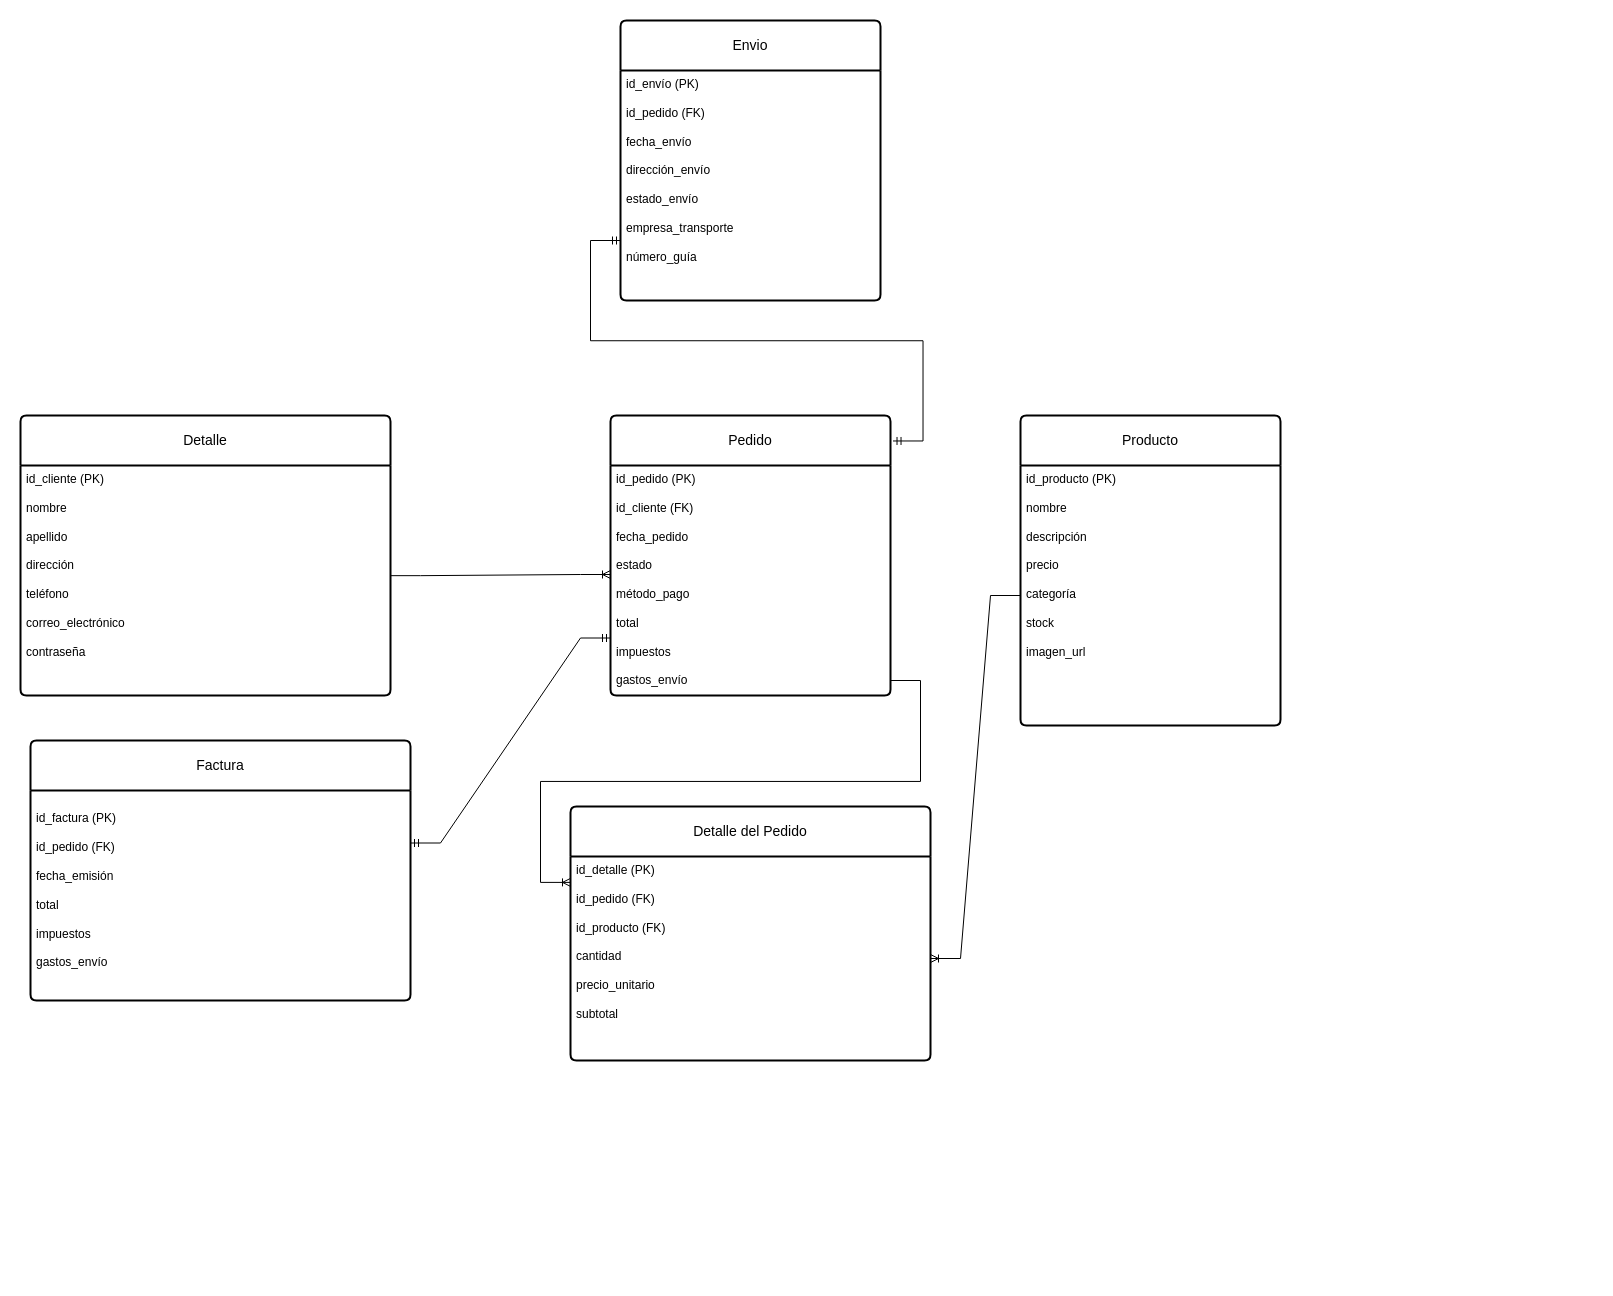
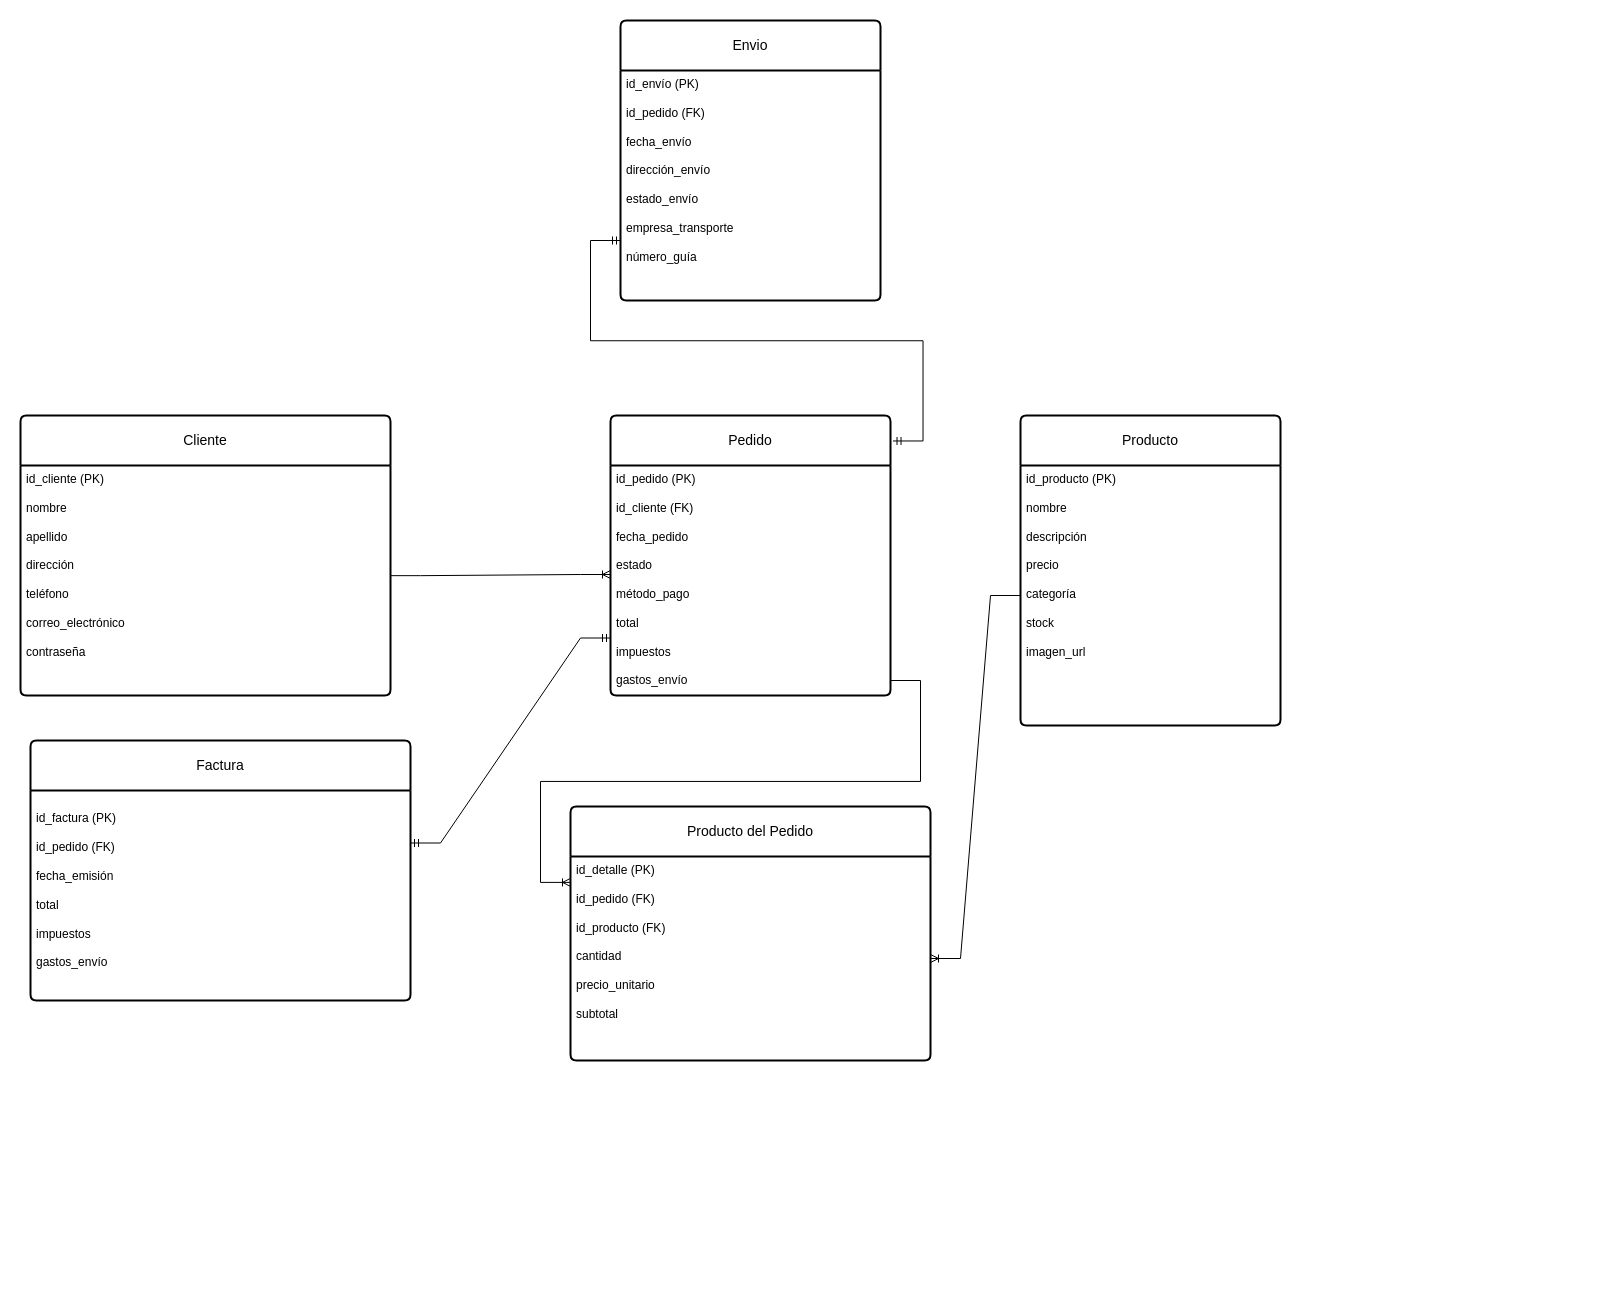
node "Detalle": label "Detalle" -> "Cliente"
node "Detalle del Pedido": label "Detalle del Pedido" -> "Producto del Pedido"
